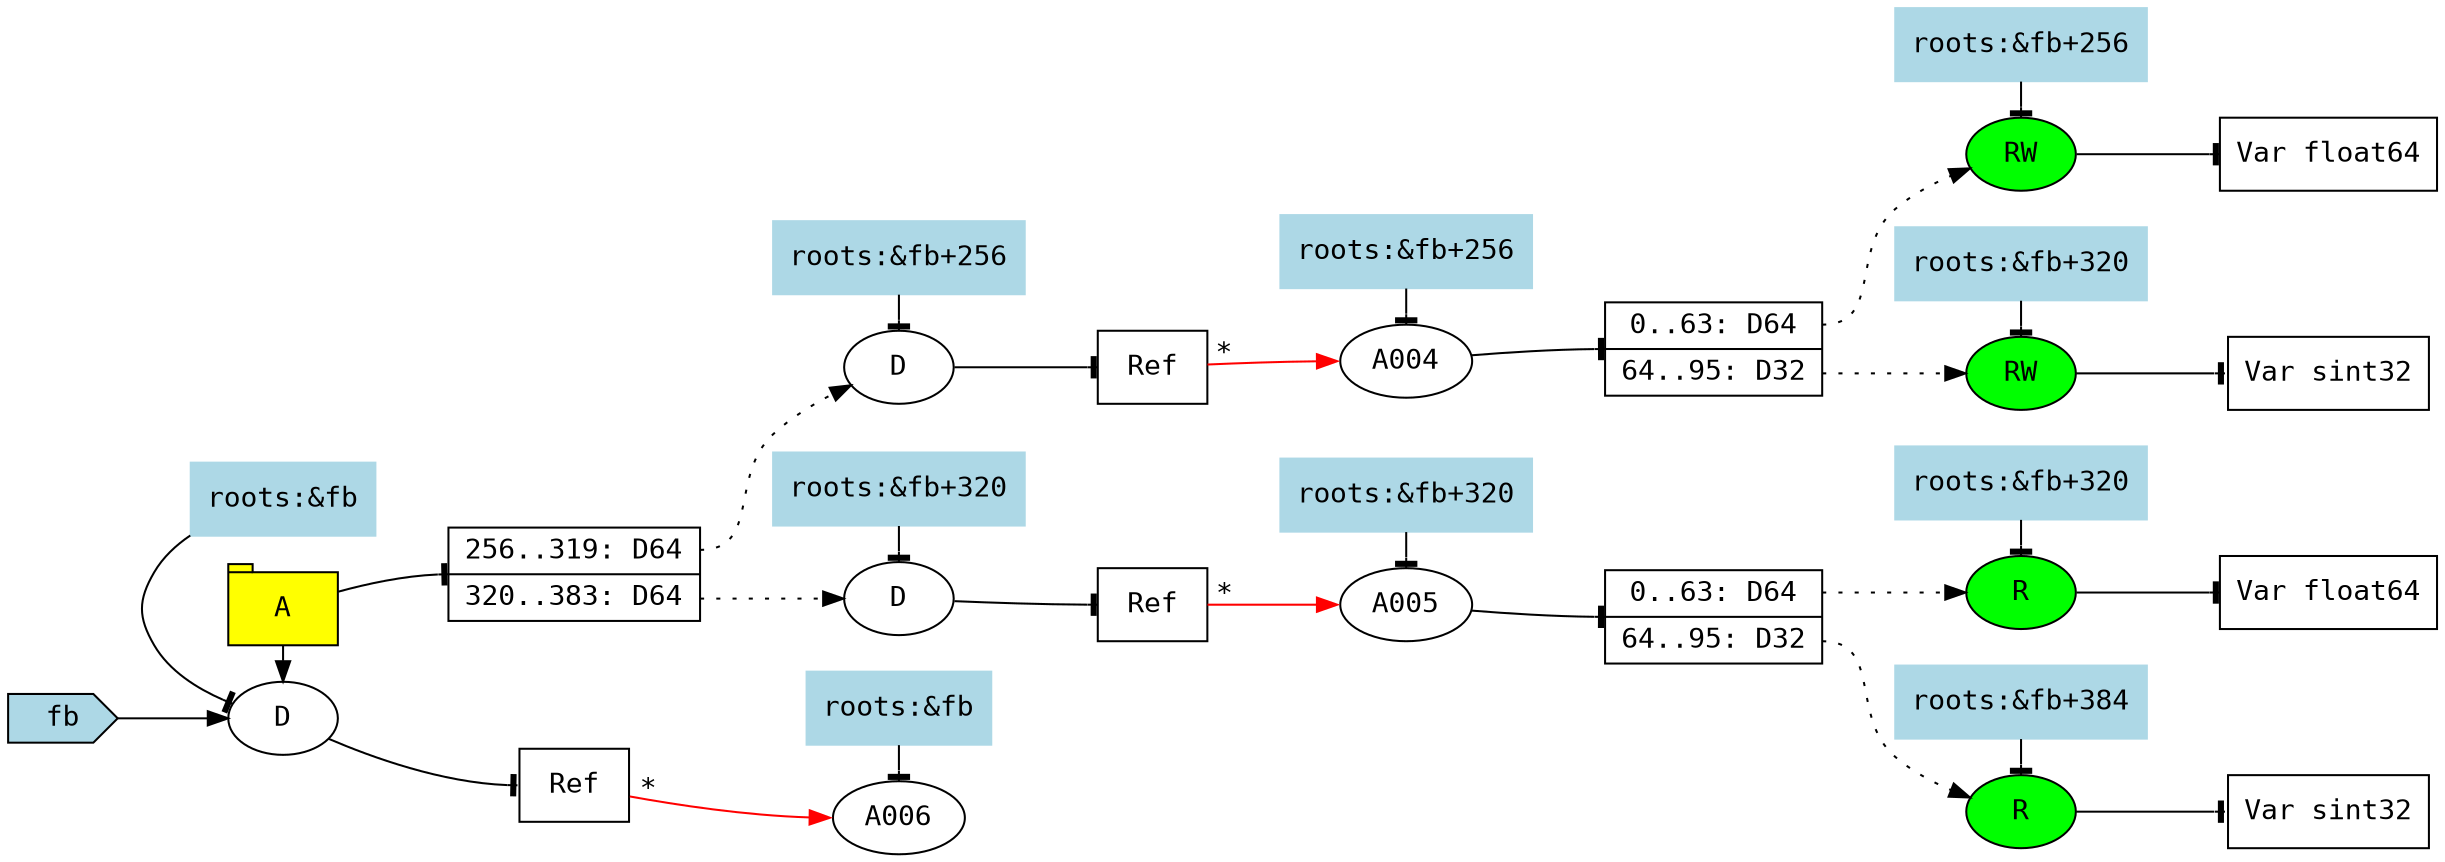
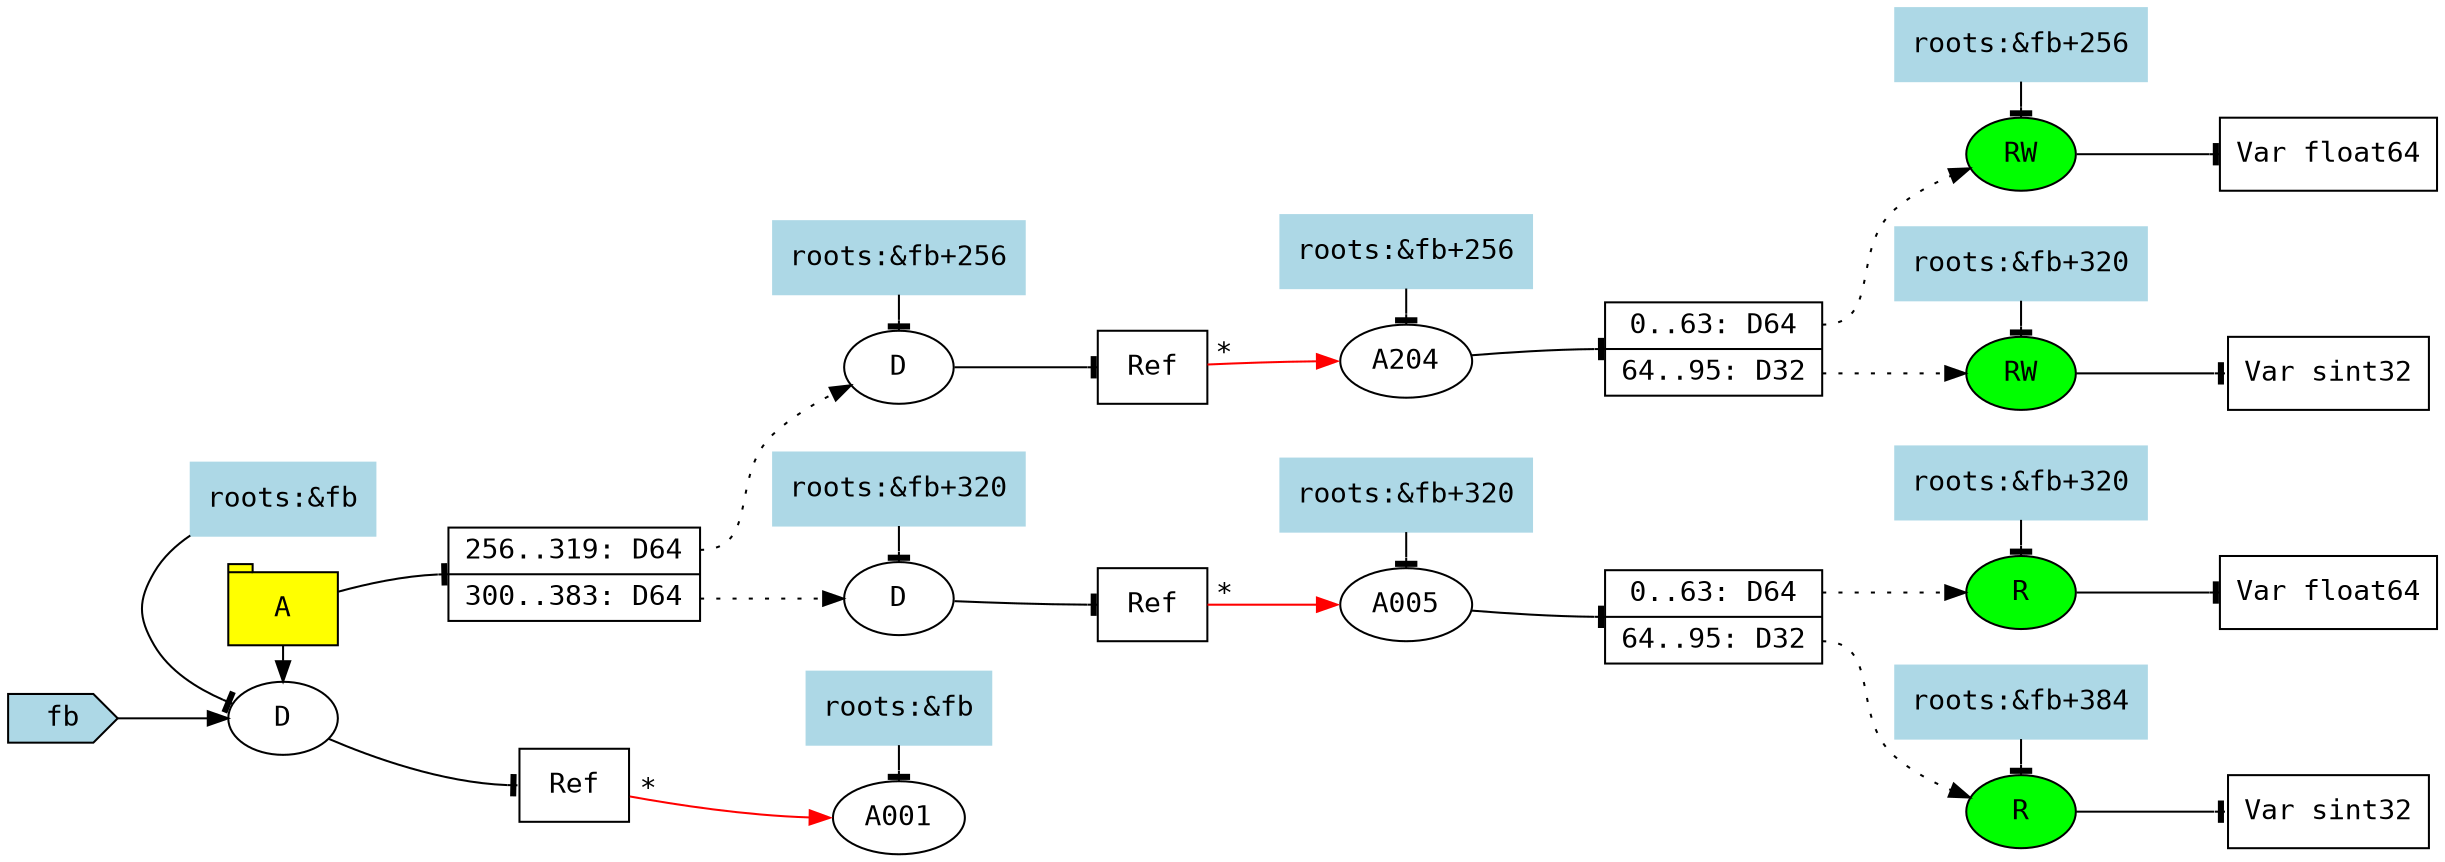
node "A004": label "A004" -> "A204"
node "256..319: D64": text "320..383: D64" -> "300..383: D64"
node "A006": label "A006" -> "A001"
